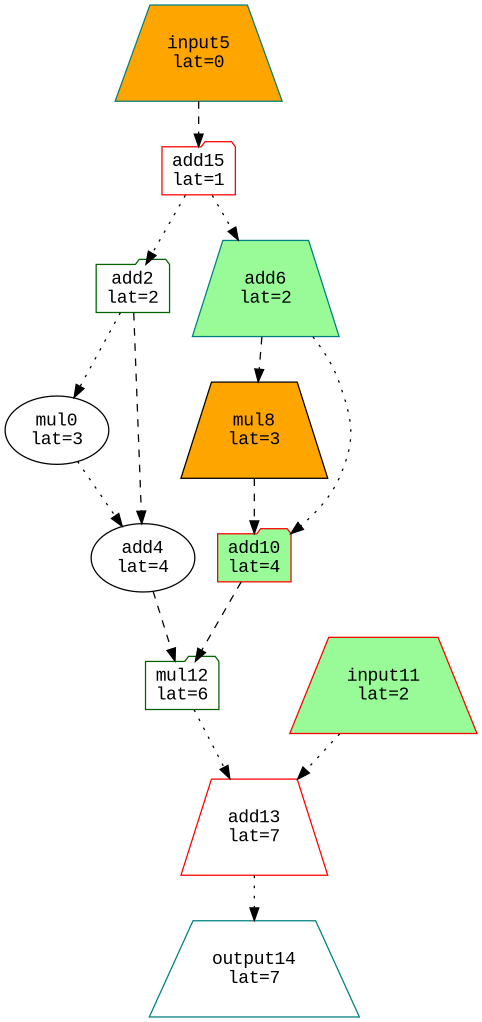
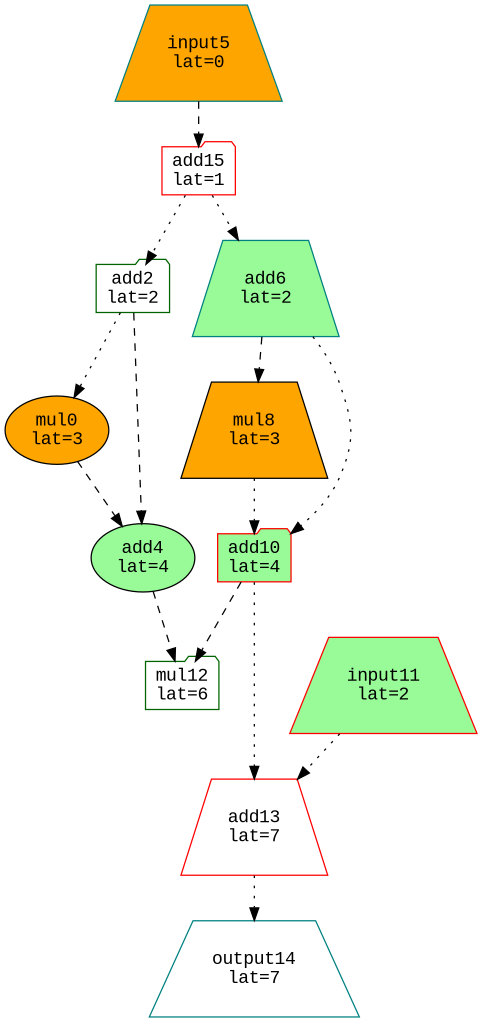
node "mul0 lat=3": fillcolor white -> orange
edge "mul0 lat=3" -> "add4 lat=4": style dotted -> dashed
edge "mul8 lat=3" -> "add10 lat=4": style dashed -> dotted
node "add4 lat=4": fillcolor white -> palegreen
edge "mul12 lat=6" -> "add13 lat=7": now "add10 lat=4" -> "add13 lat=7"
